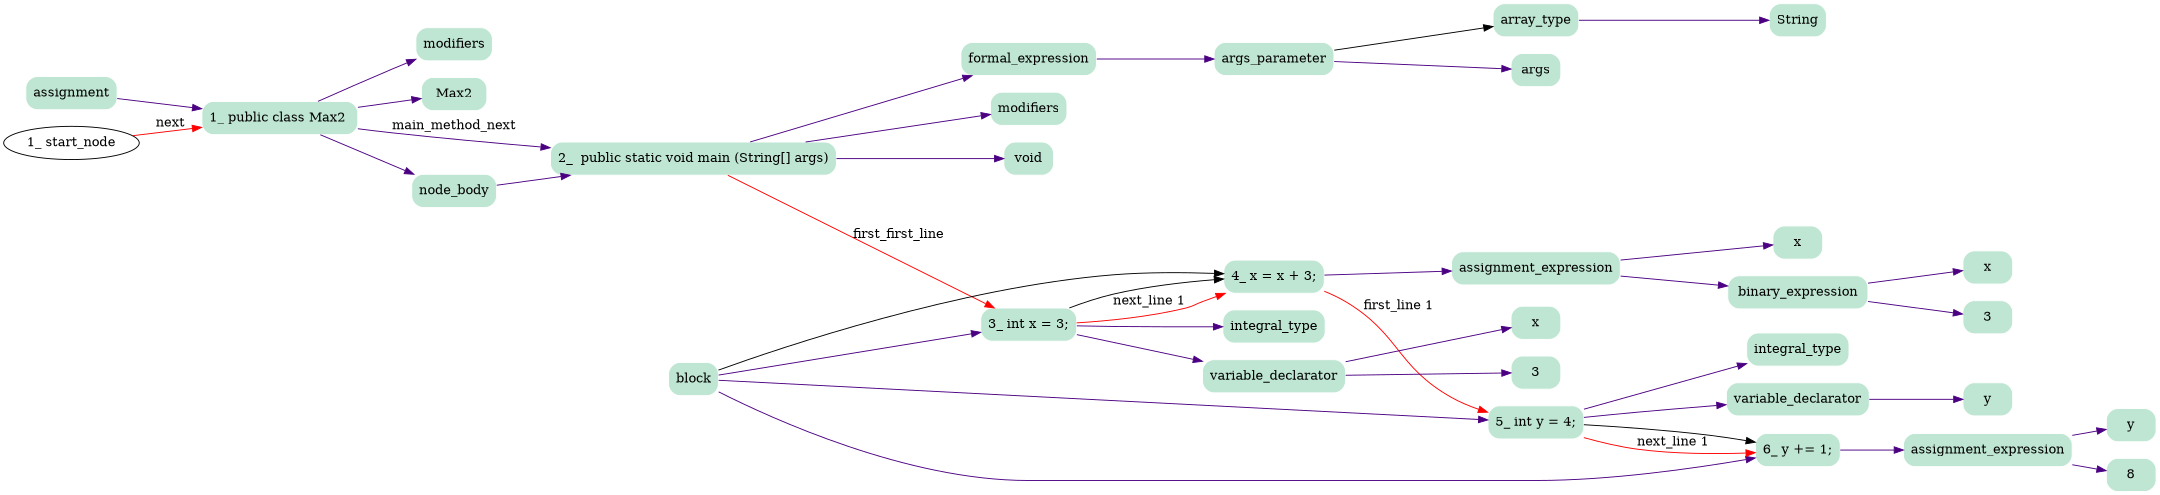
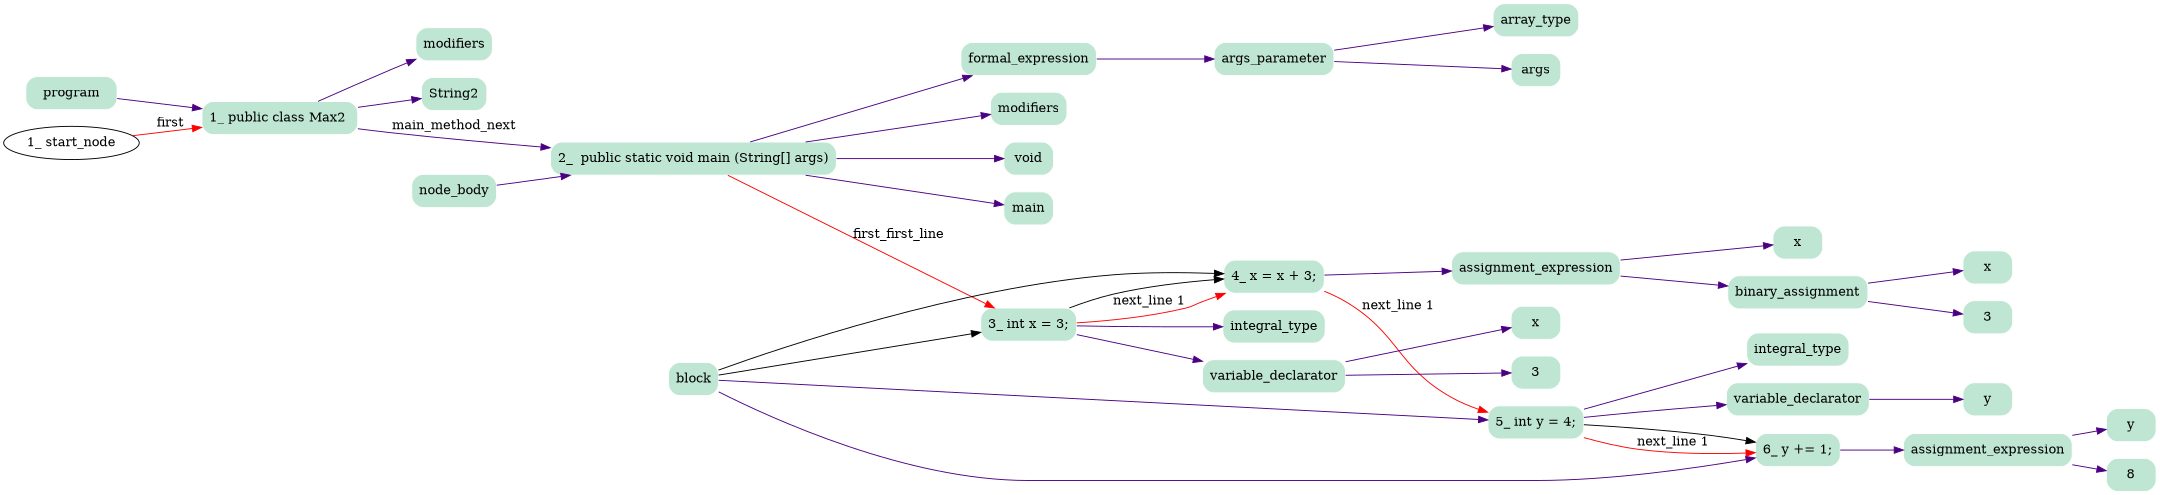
node "String": removed
edge "args_parameter" -> "array_type": color black -> indigo
node "assignment": label "assignment" -> "program"
node "Max2": label "Max2" -> "String2"
edge "1_ start_node" -> "1_ public class Max2": label "next" -> "first"
edge "1_ public class Max2" -> "node_body": removed
node "main": added
node "binary_expression": label "binary_expression" -> "binary_assignment"
edge "4_ x = x + 3;" -> "5_ int y = 4;": label "first_line 1" -> "next_line 1"
edge "block" -> "3_ int x = 3;": color indigo -> black
